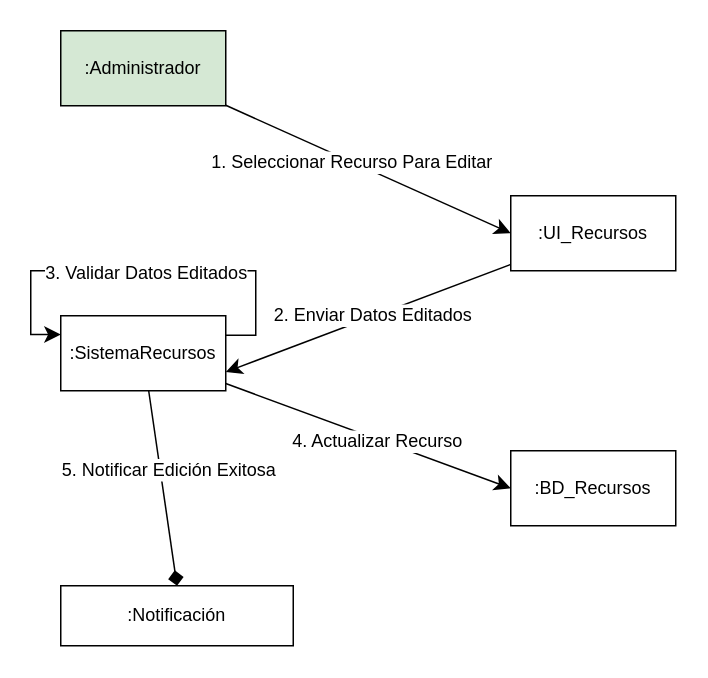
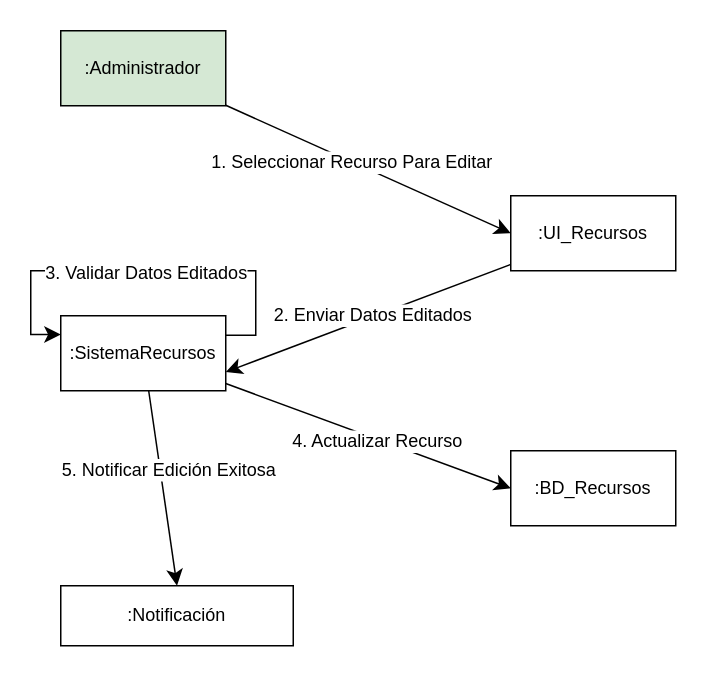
edge ":SistemaRecursos" -> ":Notificación": arrowhead diamond -> classic
